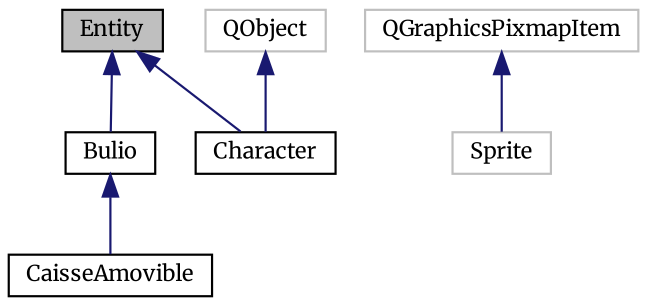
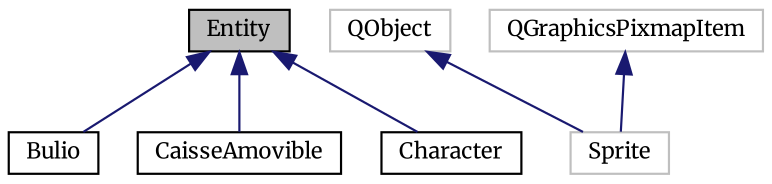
edge "Character" -> "QObject": now "Sprite" -> "QObject"
edge "CaisseAmovible" -> "Bulio": now "CaisseAmovible" -> "Entity"
